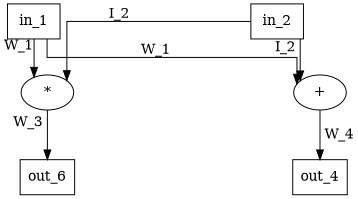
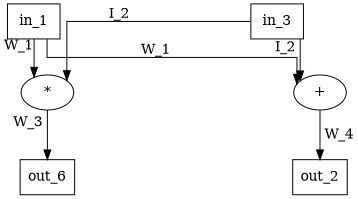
node "in_2": label "in_2" -> "in_3"
node "out_4": label "out_4" -> "out_2"
